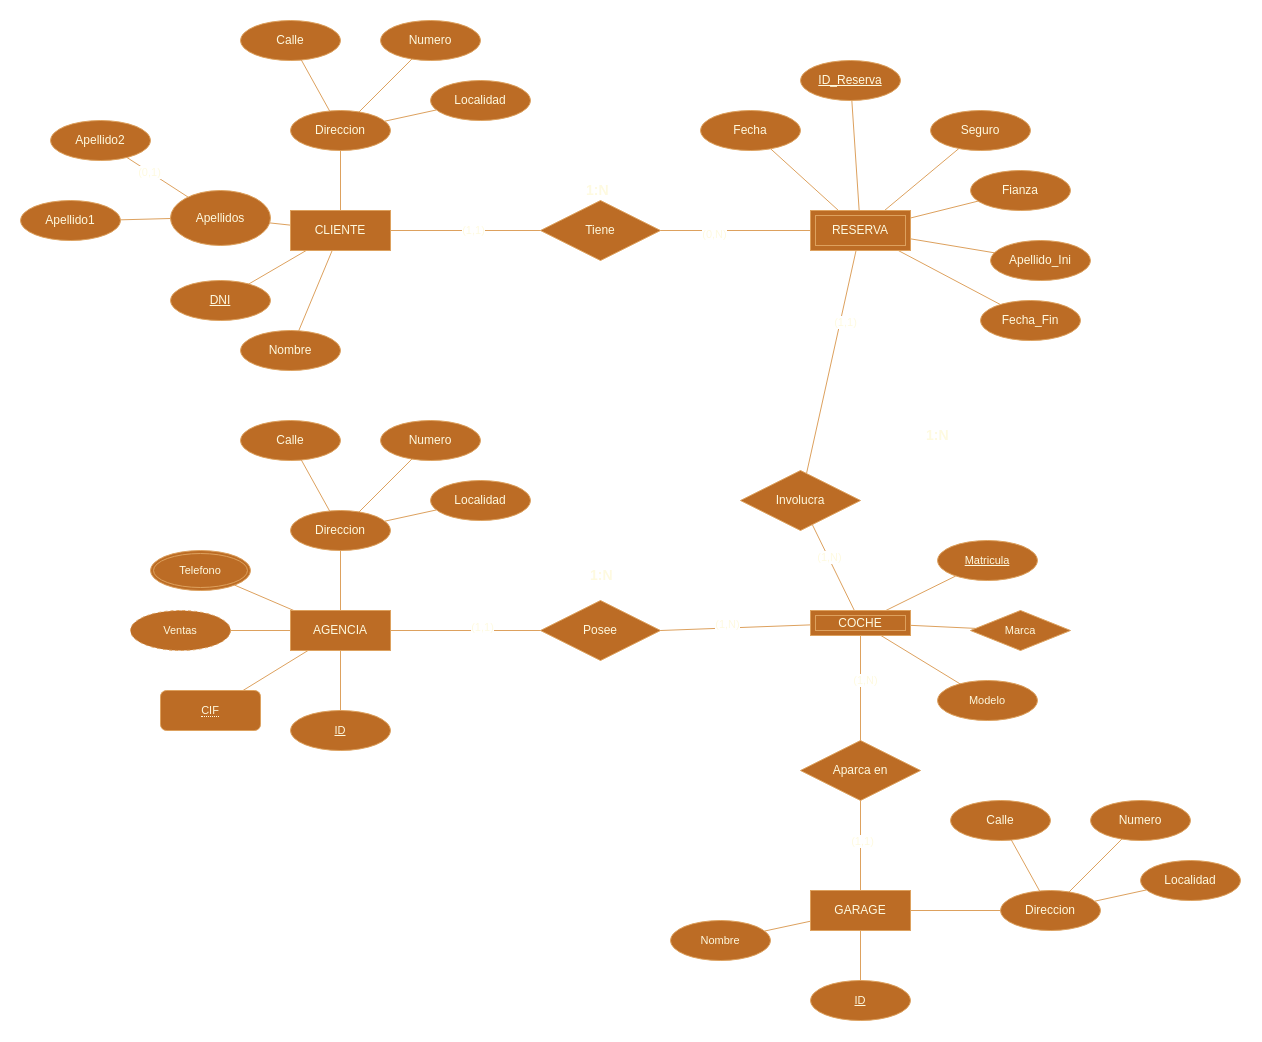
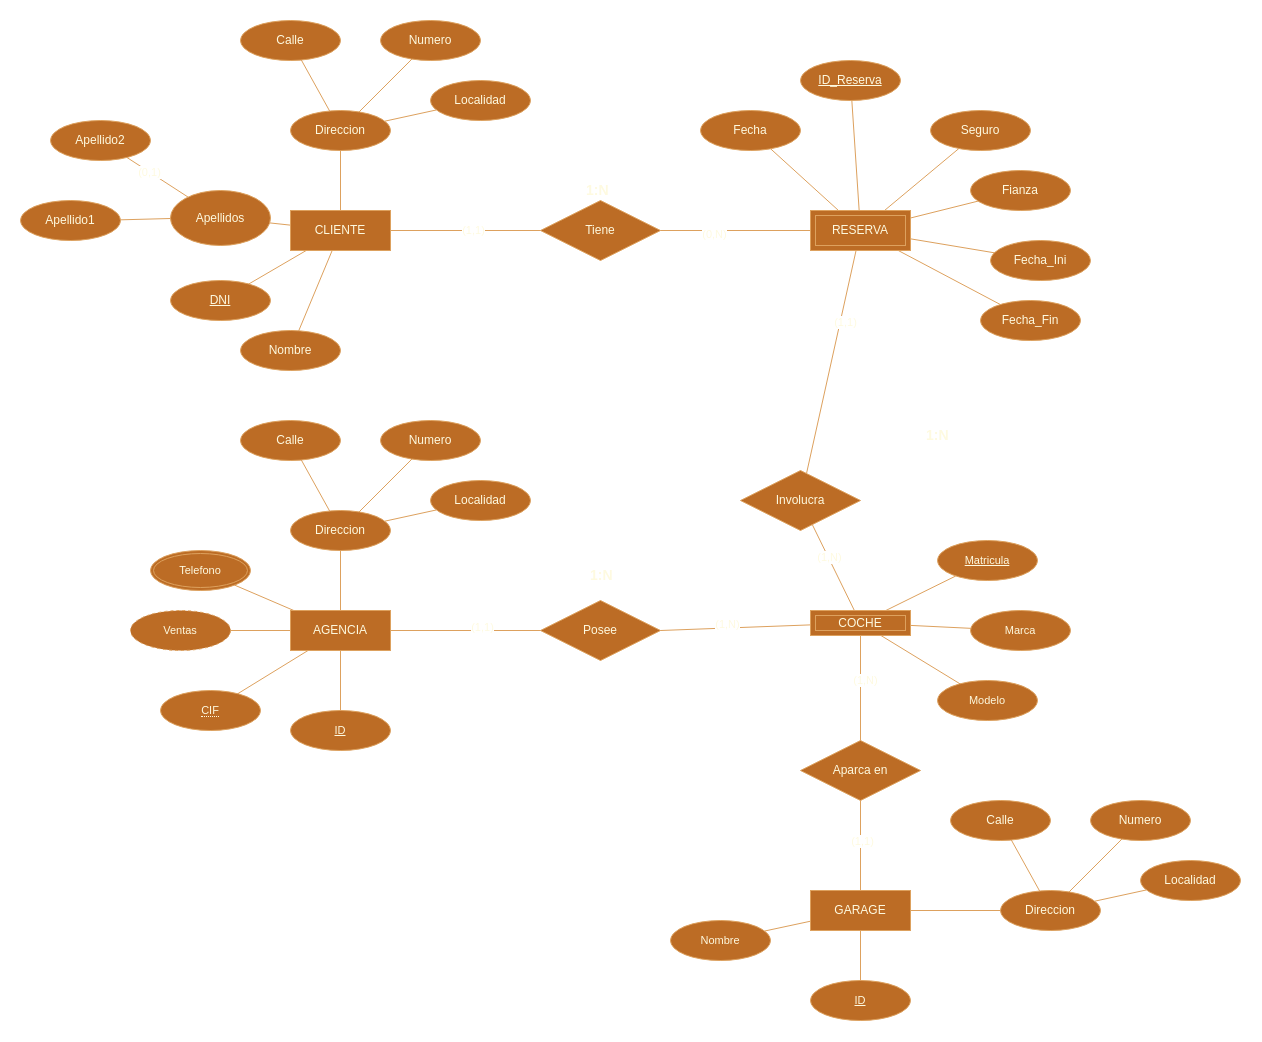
node "Apellido_Ini": label "Apellido_Ini" -> "Fecha_Ini"
node "Marca": shape diamond -> ellipse
node "CIF": shape rounded rectangle -> ellipse
